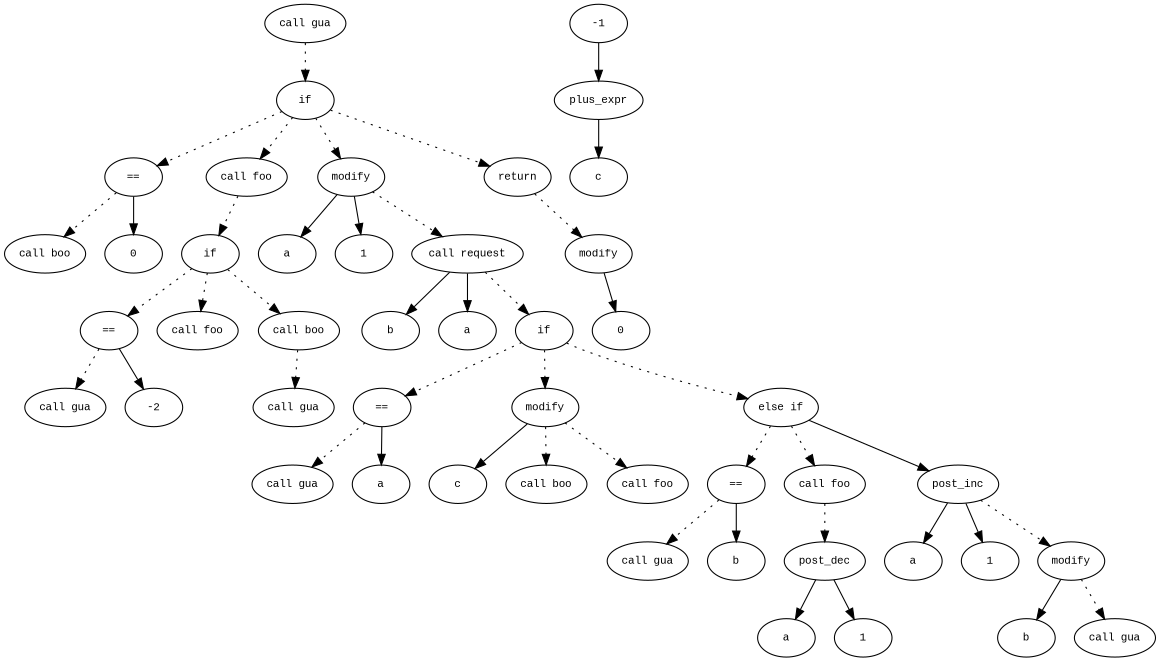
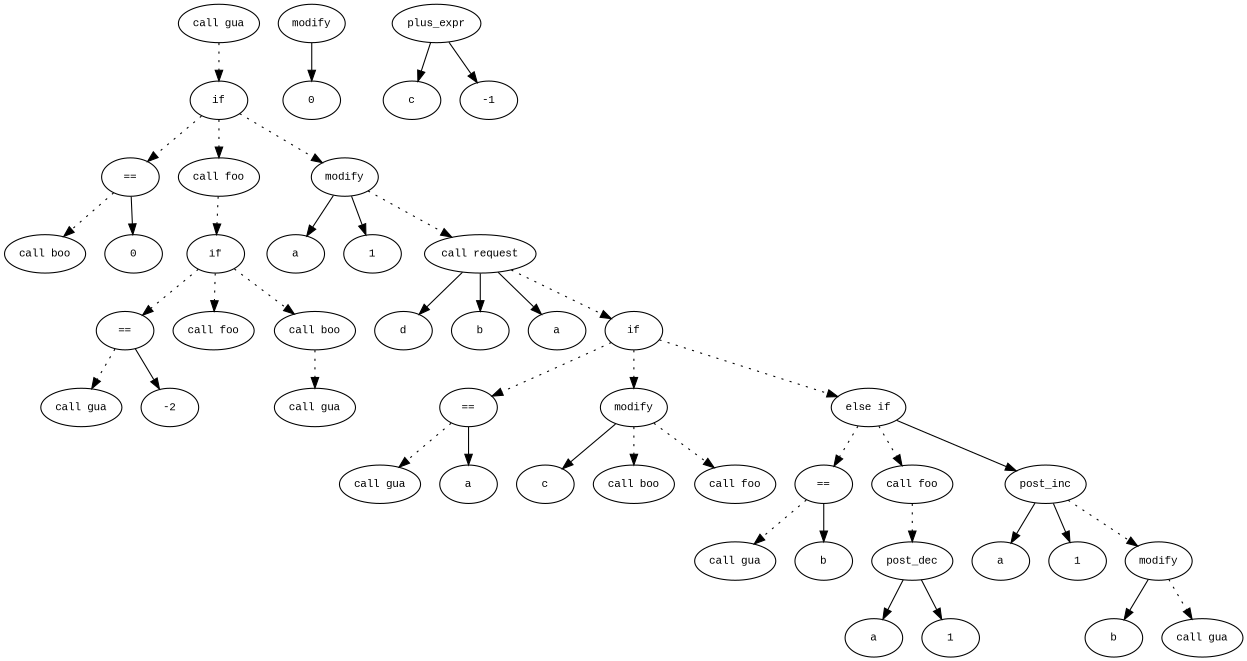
edge "-1" -> "plus_expr": reversed
node "return": removed
node "d": added
